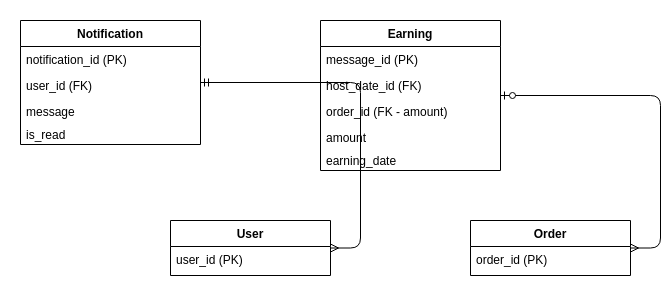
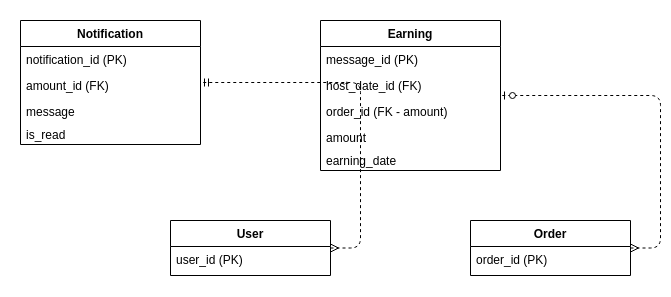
node "user_id (FK)": label "user_id (FK)" -> "amount_id (FK)"
edge "Notification" -- "User": style solid -> dashed
edge "Earning" -- "Order": style solid -> dashed
